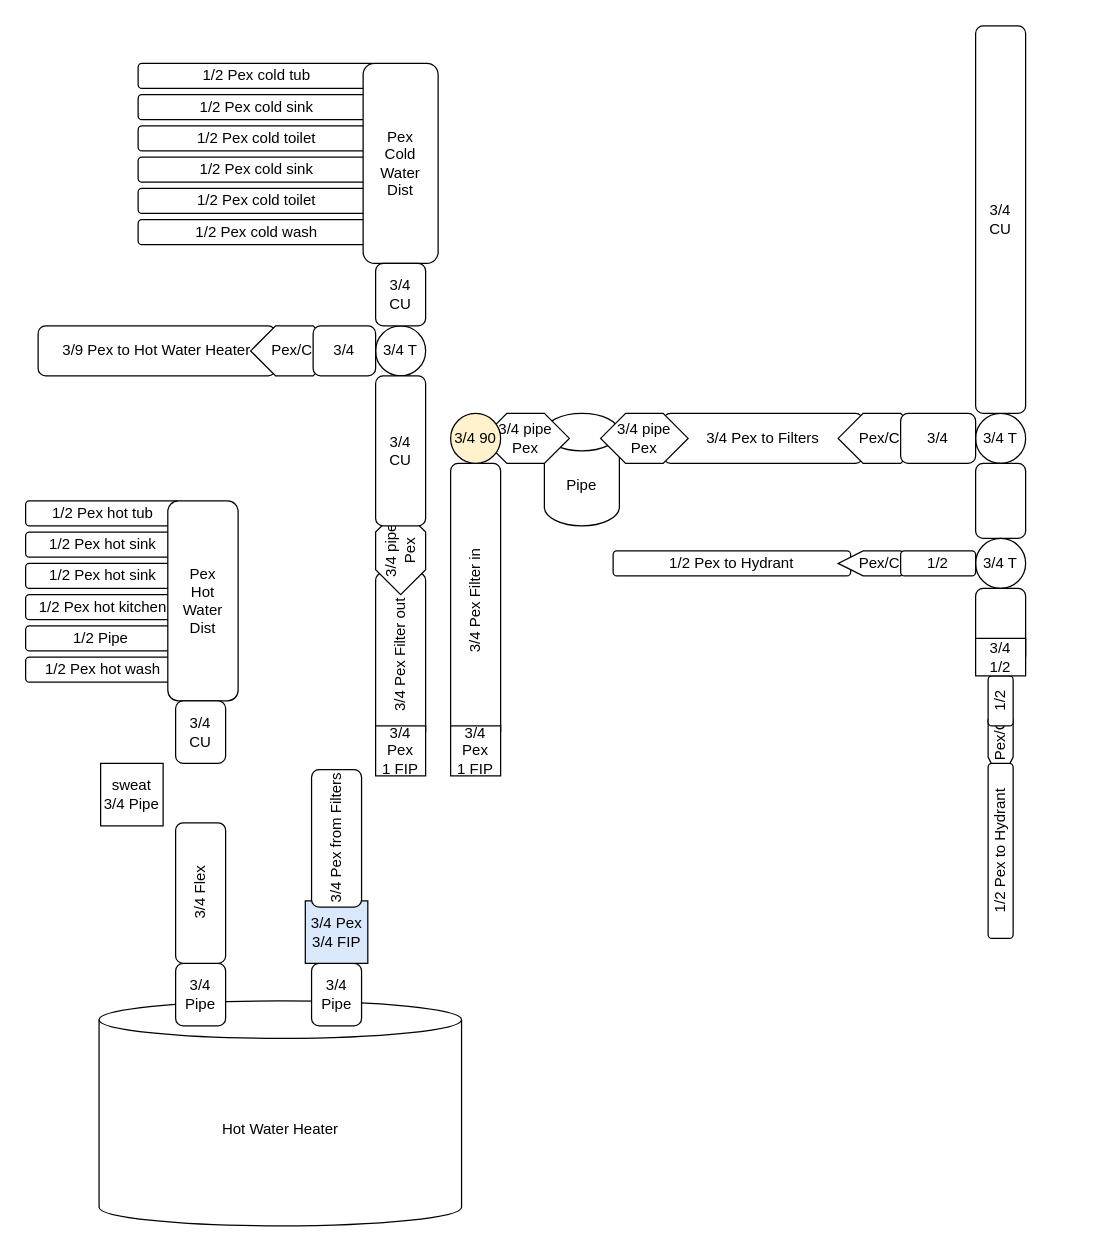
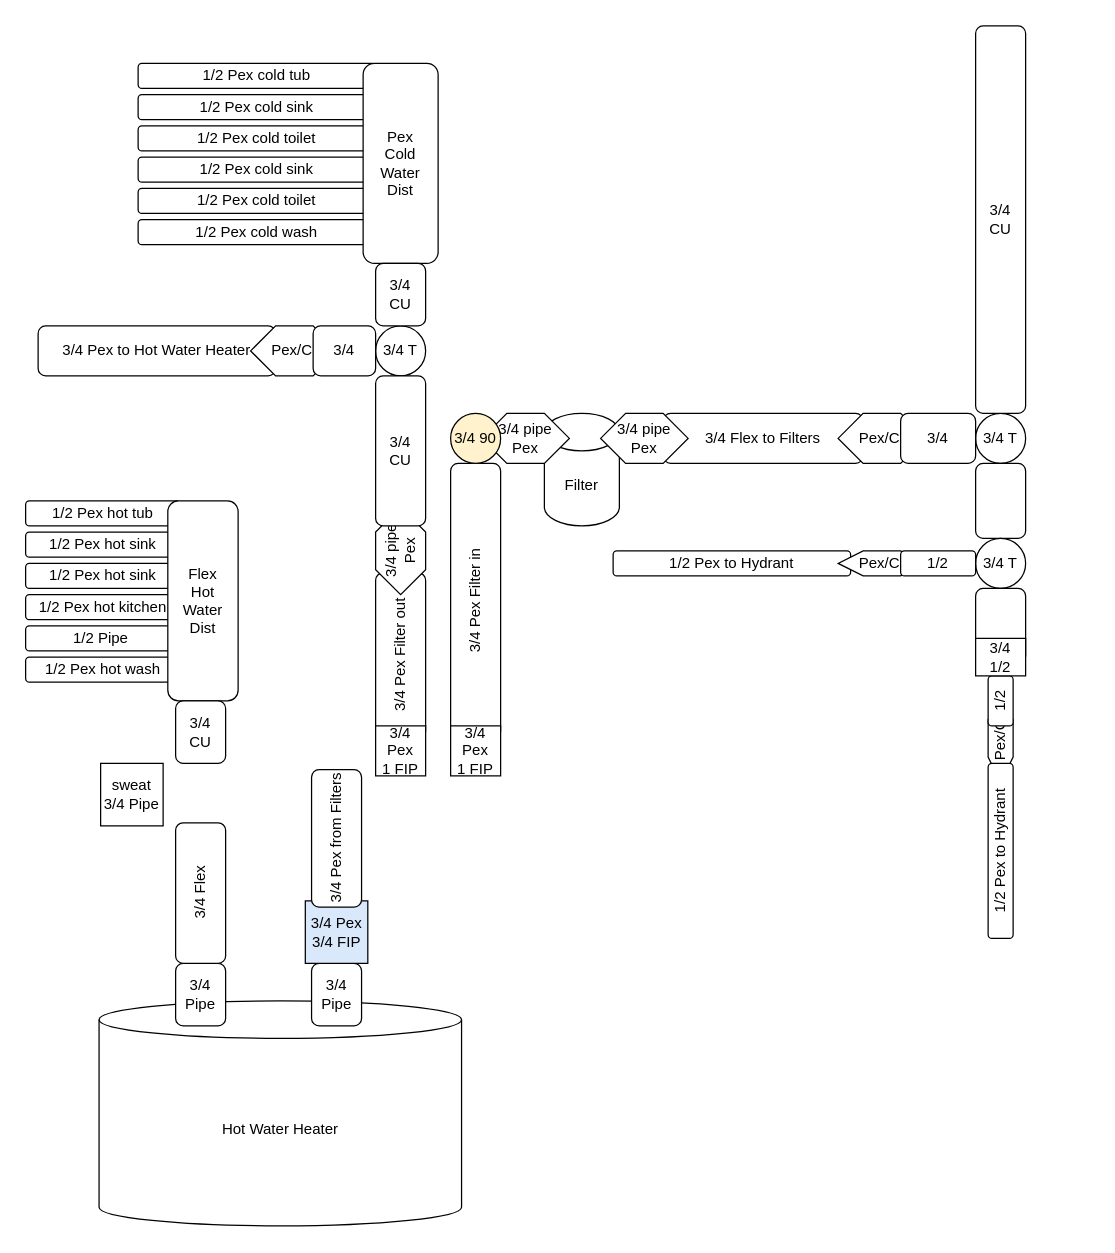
node "3/9 Pex to Hot Water Heater": label "3/9 Pex to Hot Water Heater" -> "3/4 Pex to Hot Water Heater"
node "3/4 Pex to Filters": label "3/4 Pex to Filters" -> "3/4 Flex to Filters"
node "Pipe": label "Pipe" -> "Filter"
node "Pex Hot Water Dist": label "Pex Hot Water Dist" -> "Flex Hot Water Dist"
